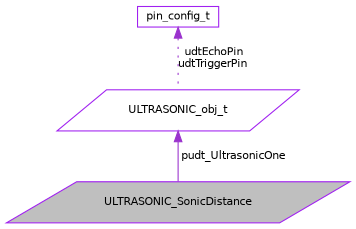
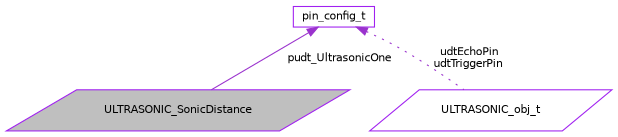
edge "ULTRASONIC_SonicDistance" -> "ULTRASONIC_obj_t": now "ULTRASONIC_SonicDistance" -> "pin_config_t"
